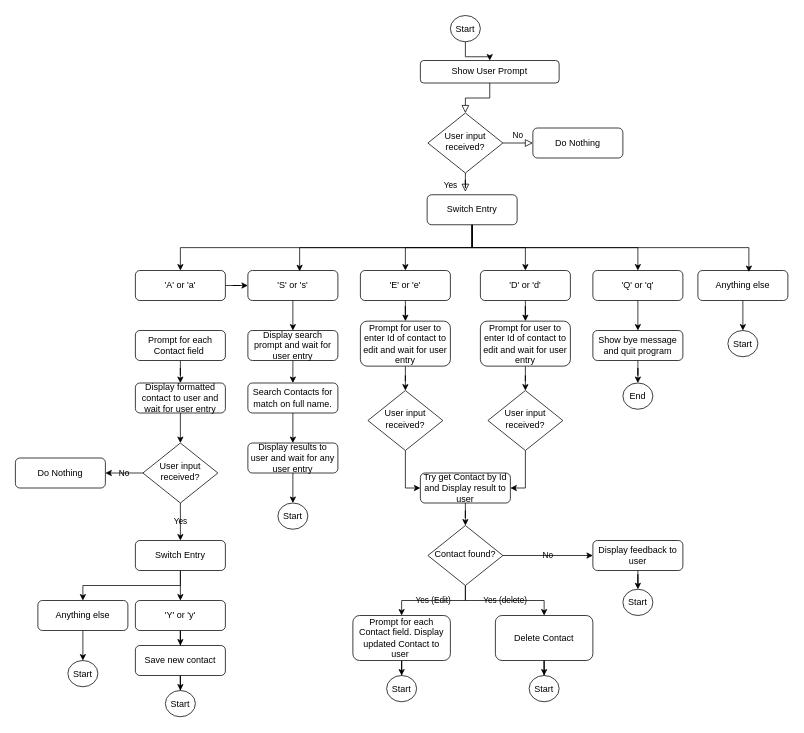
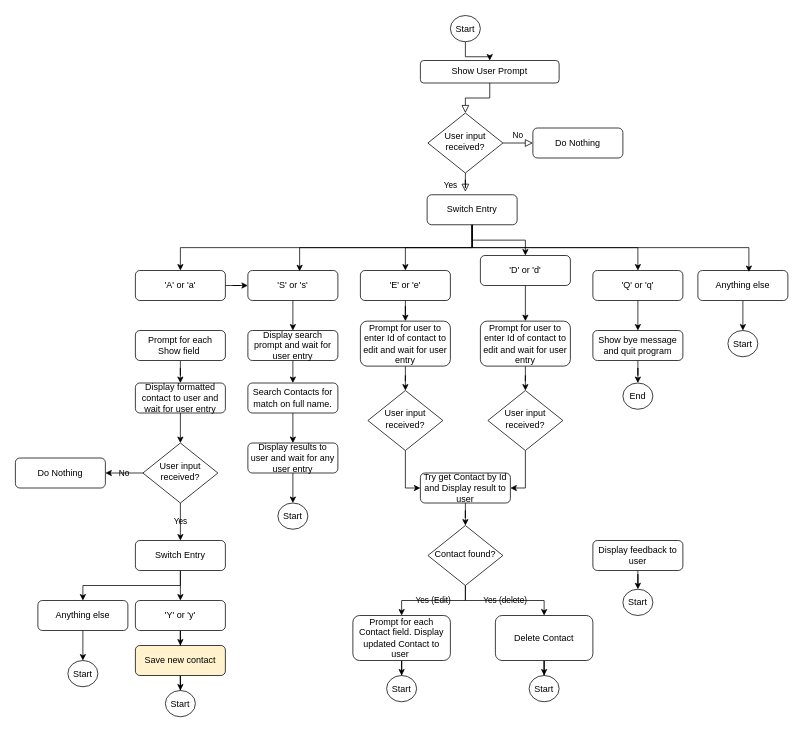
node "'D' or 'd'": moved (525, 285) -> (525, 270)
node "Prompt for each Contact field": label "Prompt for each Contact field" -> "Prompt for each Show field"
edge "Contact found?" -> "Display feedback to user": removed, label "No"
node "Save new contact": fillcolor #ffffff -> #fff2cc
